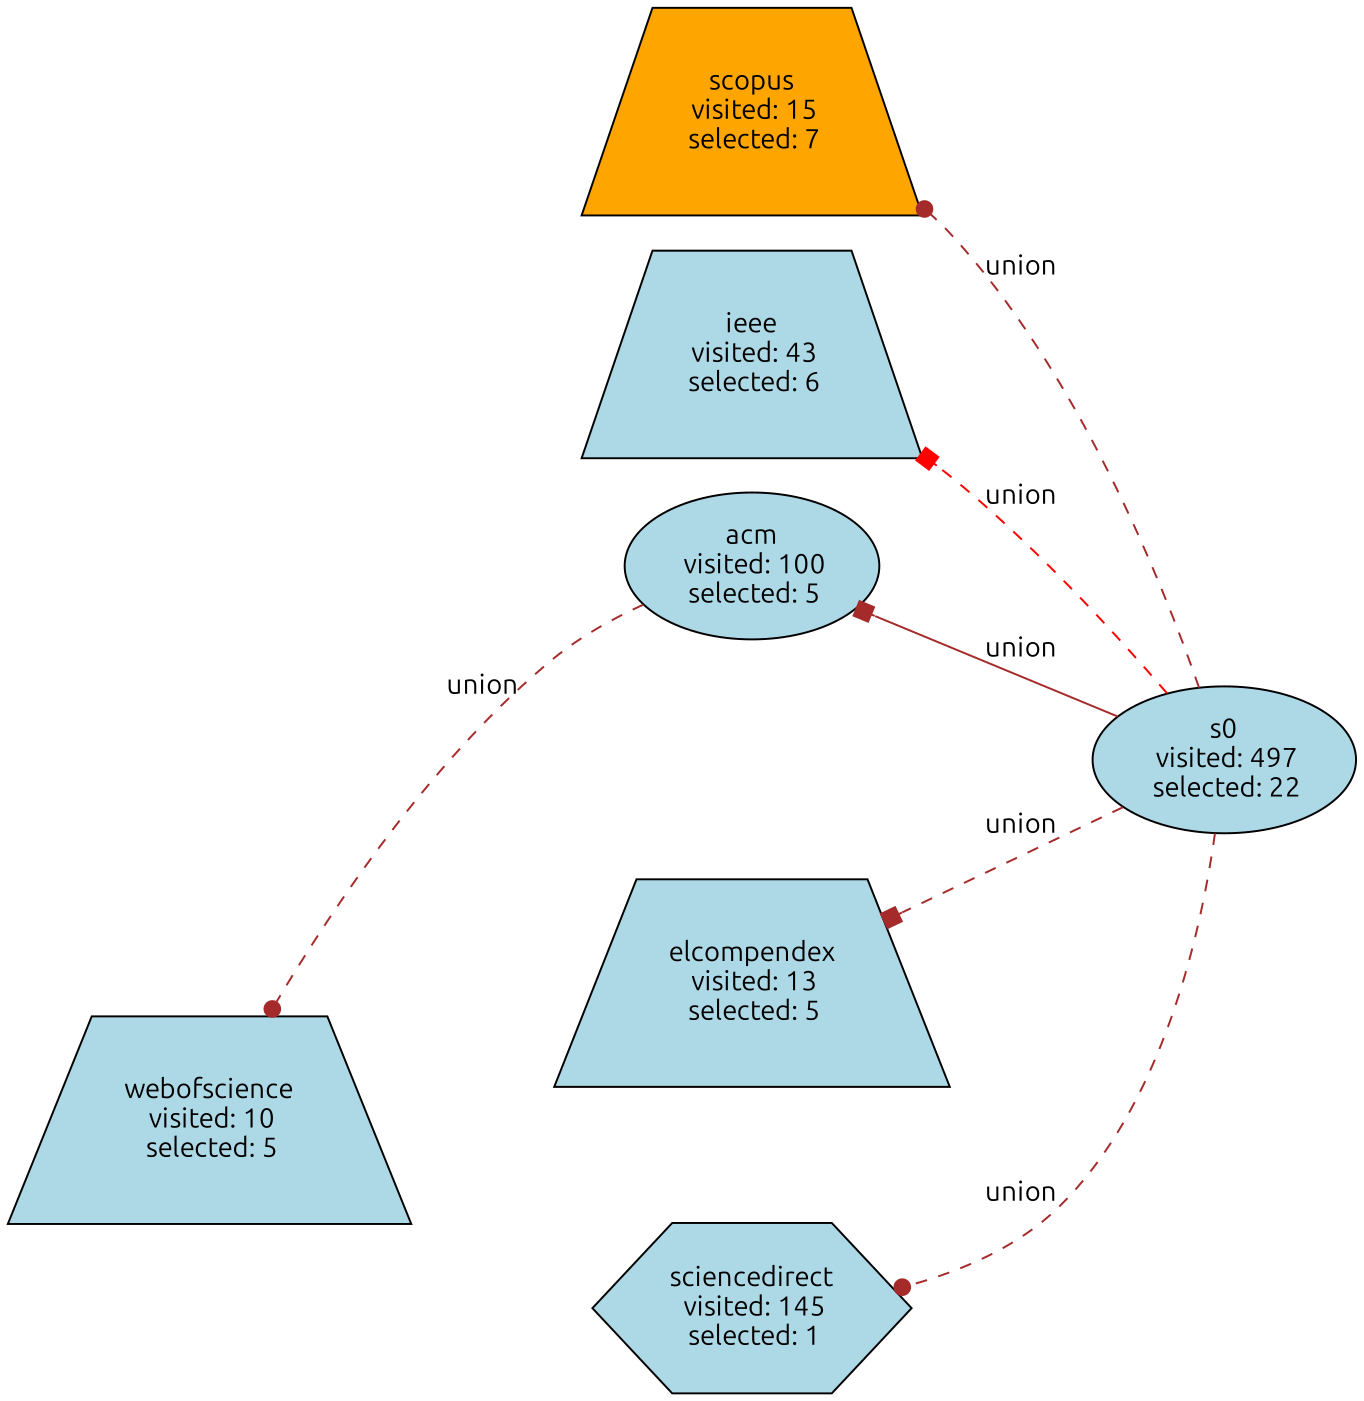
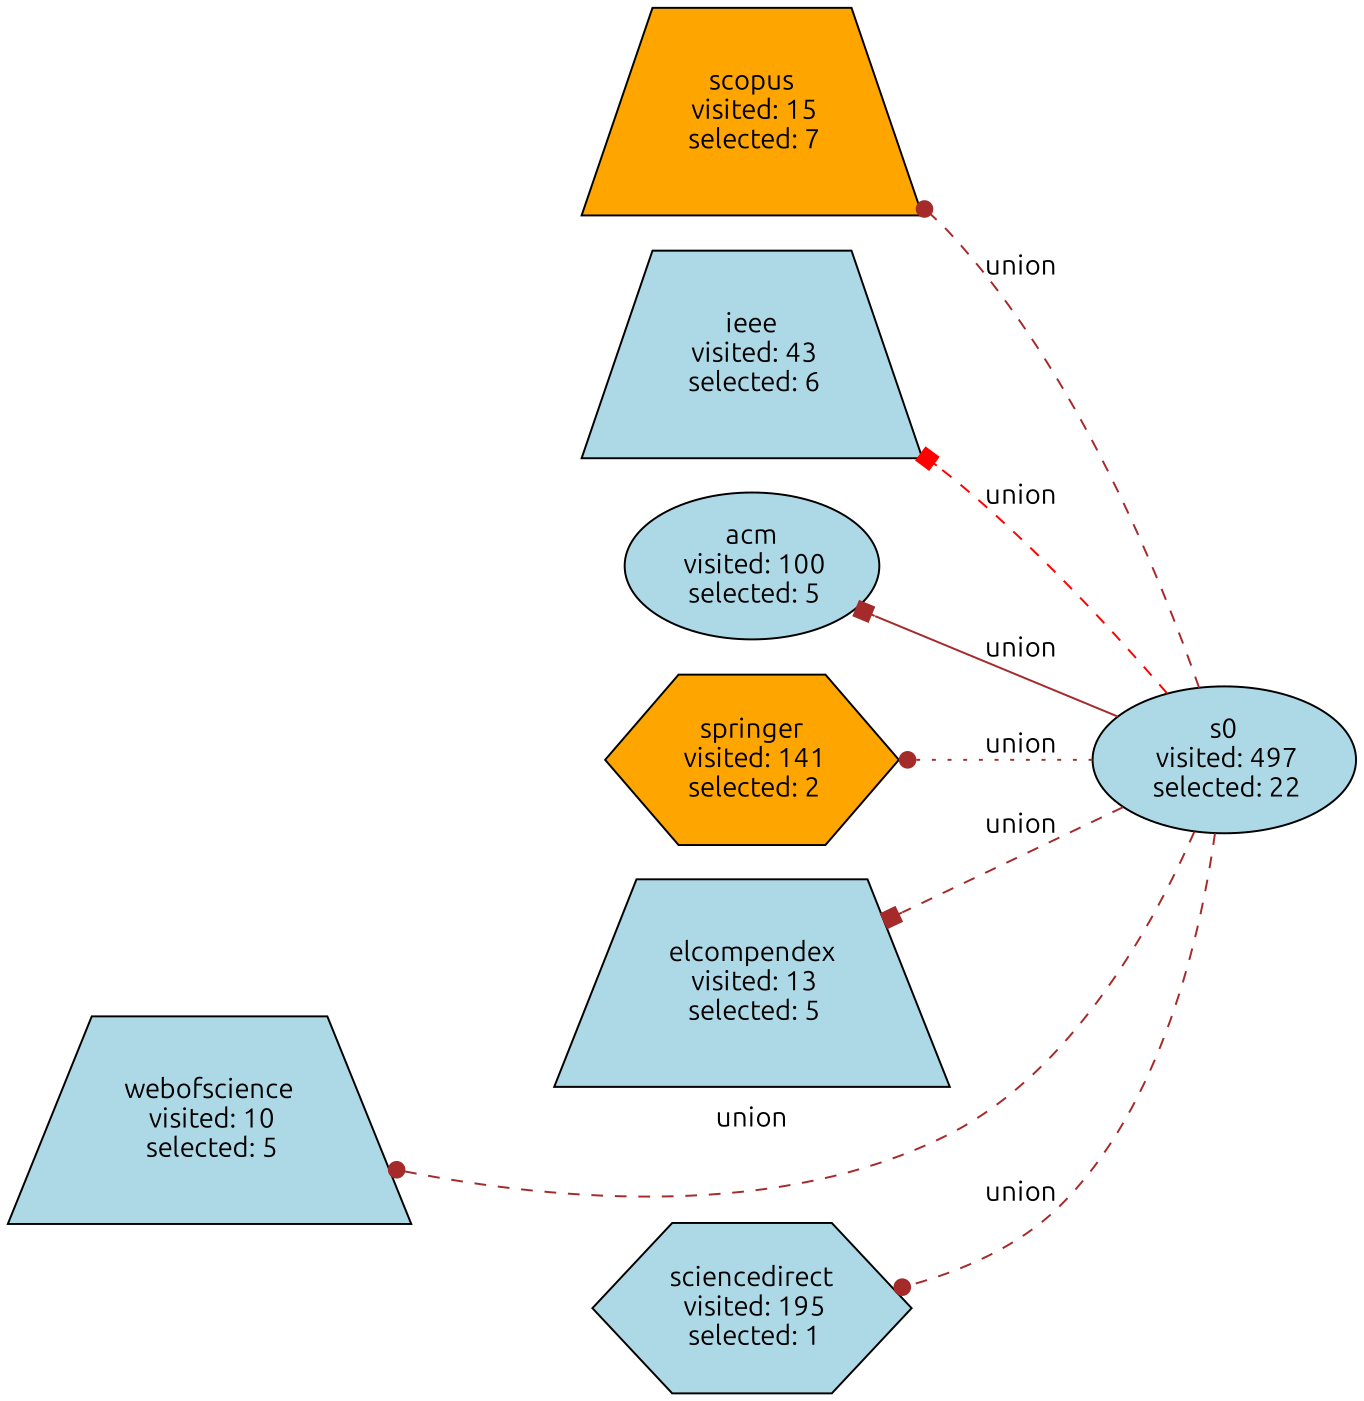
node "springer visited: 141 selected: 2": added
edge "acm visited: 100 selected: 5" -> "webofscience visited: 10 selected: 5": now "s0 visited: 497 selected: 22" -> "webofscience visited: 10 selected: 5"
node "sciencedirect visited: 145 selected: 1": label "sciencedirect visited: 145 selected: 1" -> "sciencedirect visited: 195 selected: 1"
